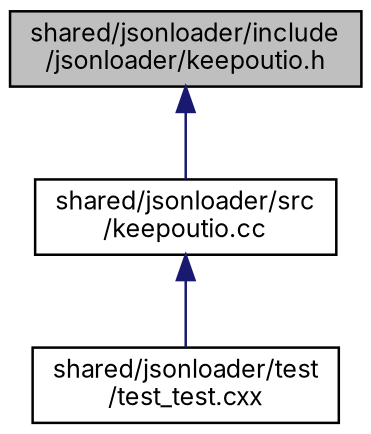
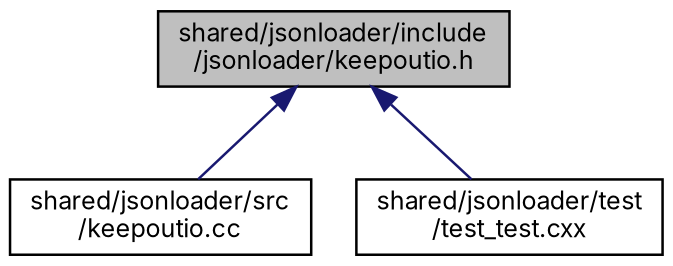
edge "shared/jsonloader/test /test_test.cxx" -> "shared/jsonloader/src /keepoutio.cc": now "shared/jsonloader/test /test_test.cxx" -> "shared/jsonloader/include /jsonloader/keepoutio.h"
